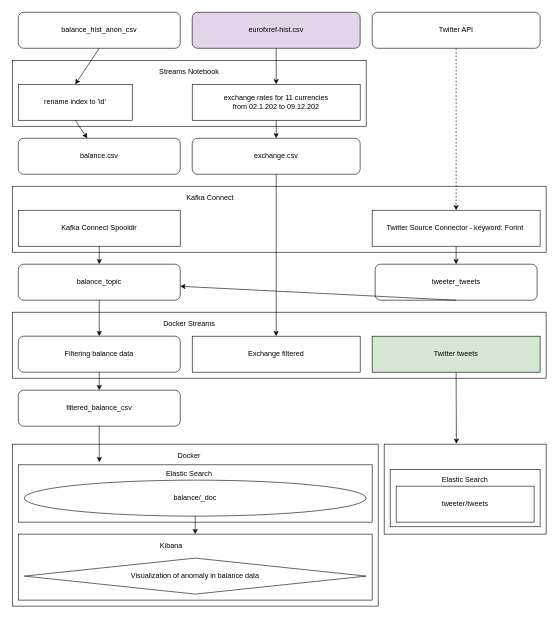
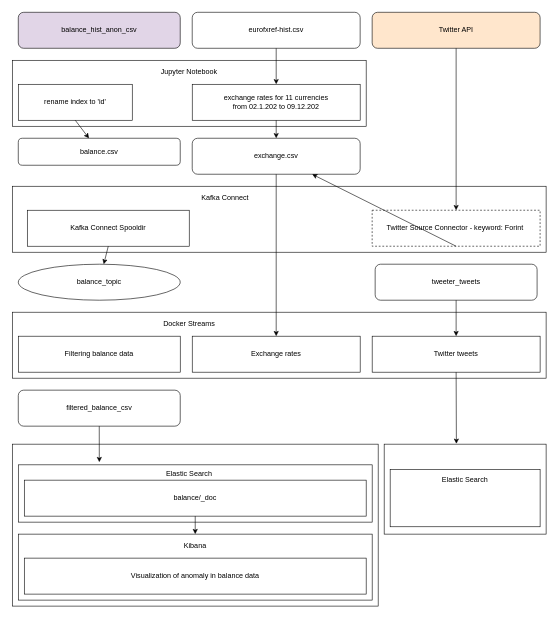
node "balance_hist_anon_csv": fillcolor #ffffff -> #e1d5e7
node "eurofxref-hist.csv": fillcolor #e1d5e7 -> #ffffff
node "Twitter API": fillcolor #ffffff -> #ffe6cc
edge "balance_hist_anon_csv" -> "rename index to 'id'": removed
node "Streams Notebook": label "Streams Notebook" -> "Jupyter Notebook"
edge "Twitter API" -> "Twitter Source Connector - keyword: Forint": style dashed -> solid
node "balance.csv": size 162x36 -> 162x27
node "Kafka Connect": moved (210, 198) -> (225, 198)
node "Kafka Connect Spooldir": moved (99, 228) -> (108, 228)
node "Twitter Source Connector - keyword: Forint": style solid -> dashed
edge "Twitter Source Connector - keyword: Forint" -> "tweeter_tweets": now "Twitter Source Connector - keyword: Forint" -> "exchange.csv"
node "balance_topic": shape rounded rectangle -> ellipse
edge "tweeter_tweets" -> "balance_topic": now "tweeter_tweets" -> "Twitter tweets"
edge "balance_topic" -> "Filtering balance data": removed
node "Filtering balance data": shape rounded rectangle -> rectangle
node "Exchange filtered": label "Exchange filtered" -> "Exchange rates"
node "Twitter tweets": fillcolor #d5e8d4 -> #ffffff
edge "Filtering balance data" -> "filtered_balance_csv": removed
node "Docker": removed
node "balance/_doc": shape ellipse -> rectangle
node "tweeter/tweets": removed
node "Kibana": moved (171, 546) -> (195, 546)
node "Visualization of anomaly in balance data": shape diamond -> rectangle
